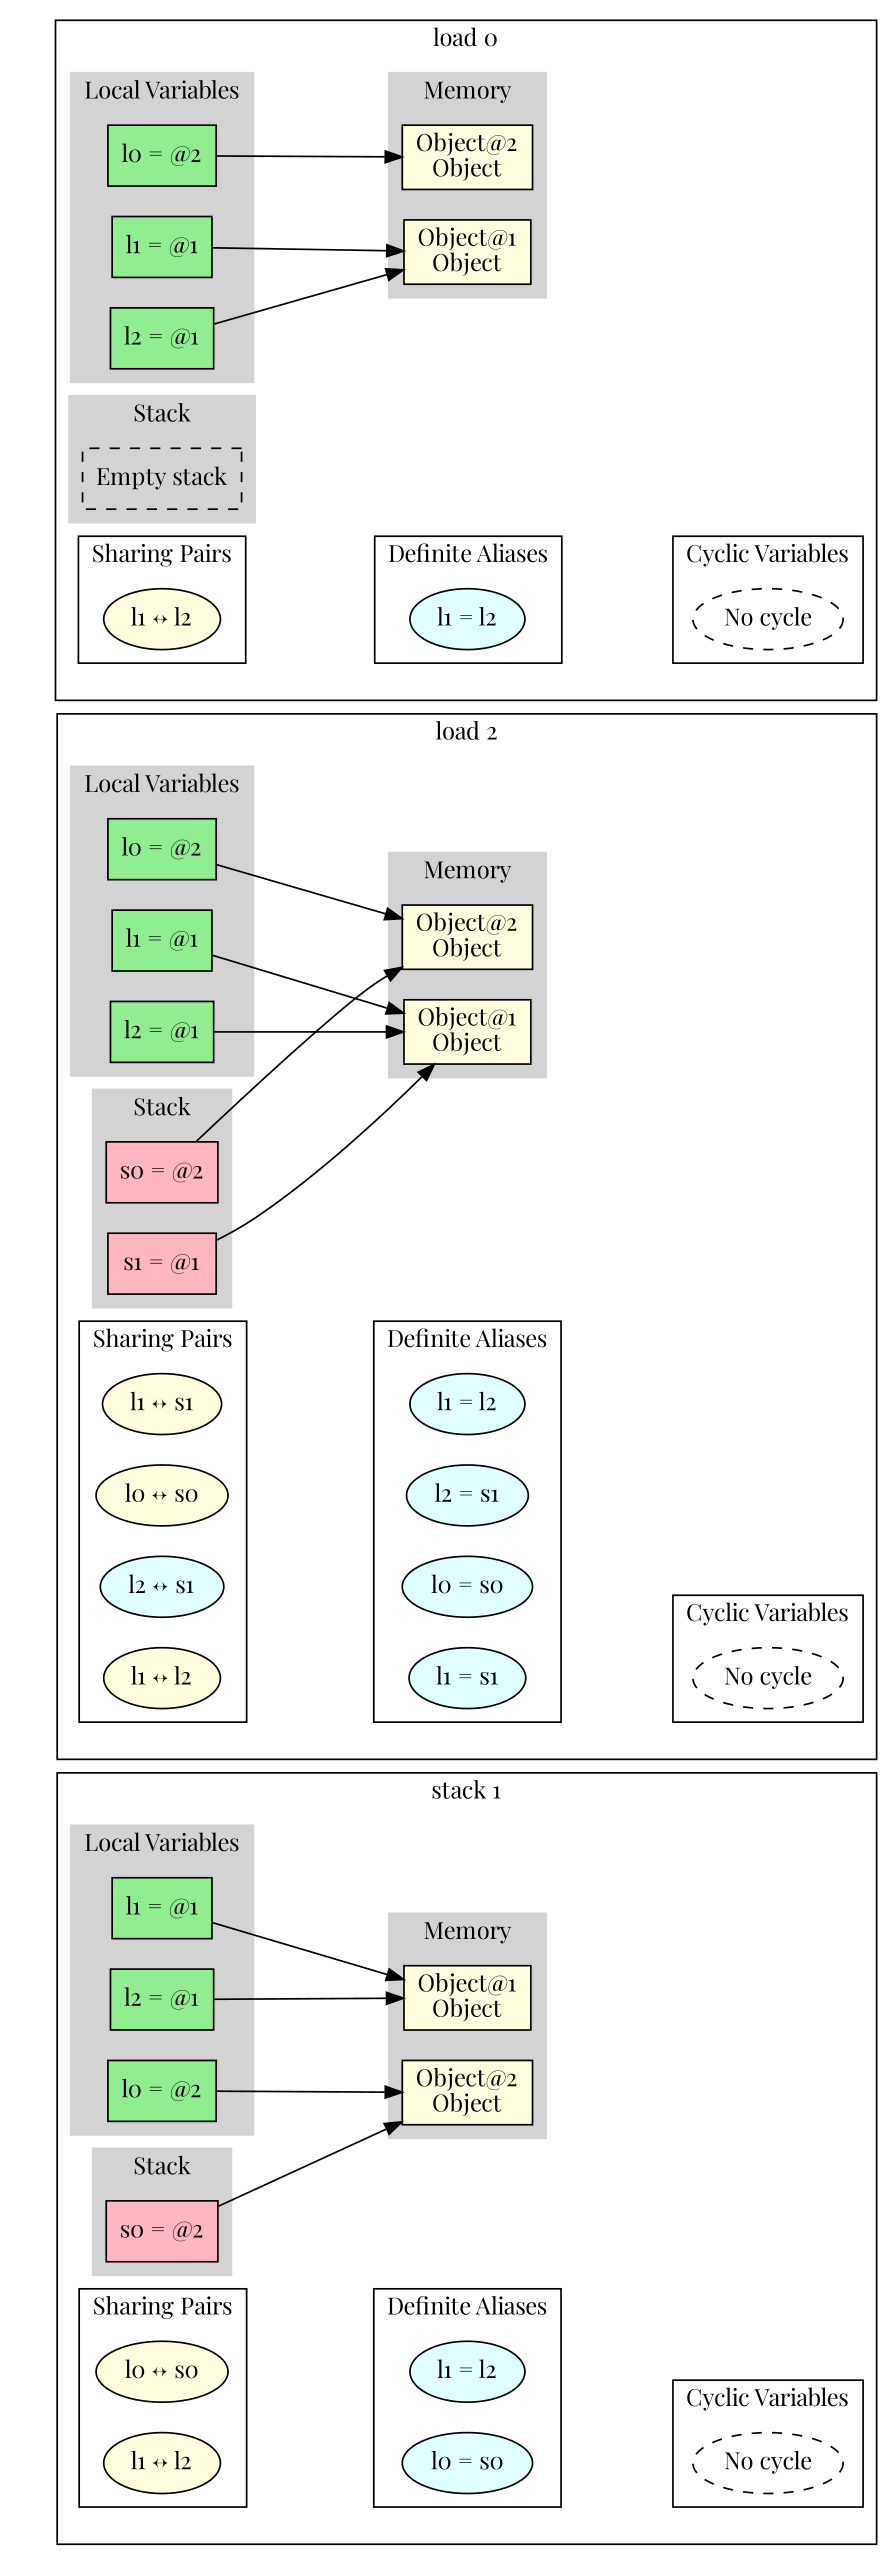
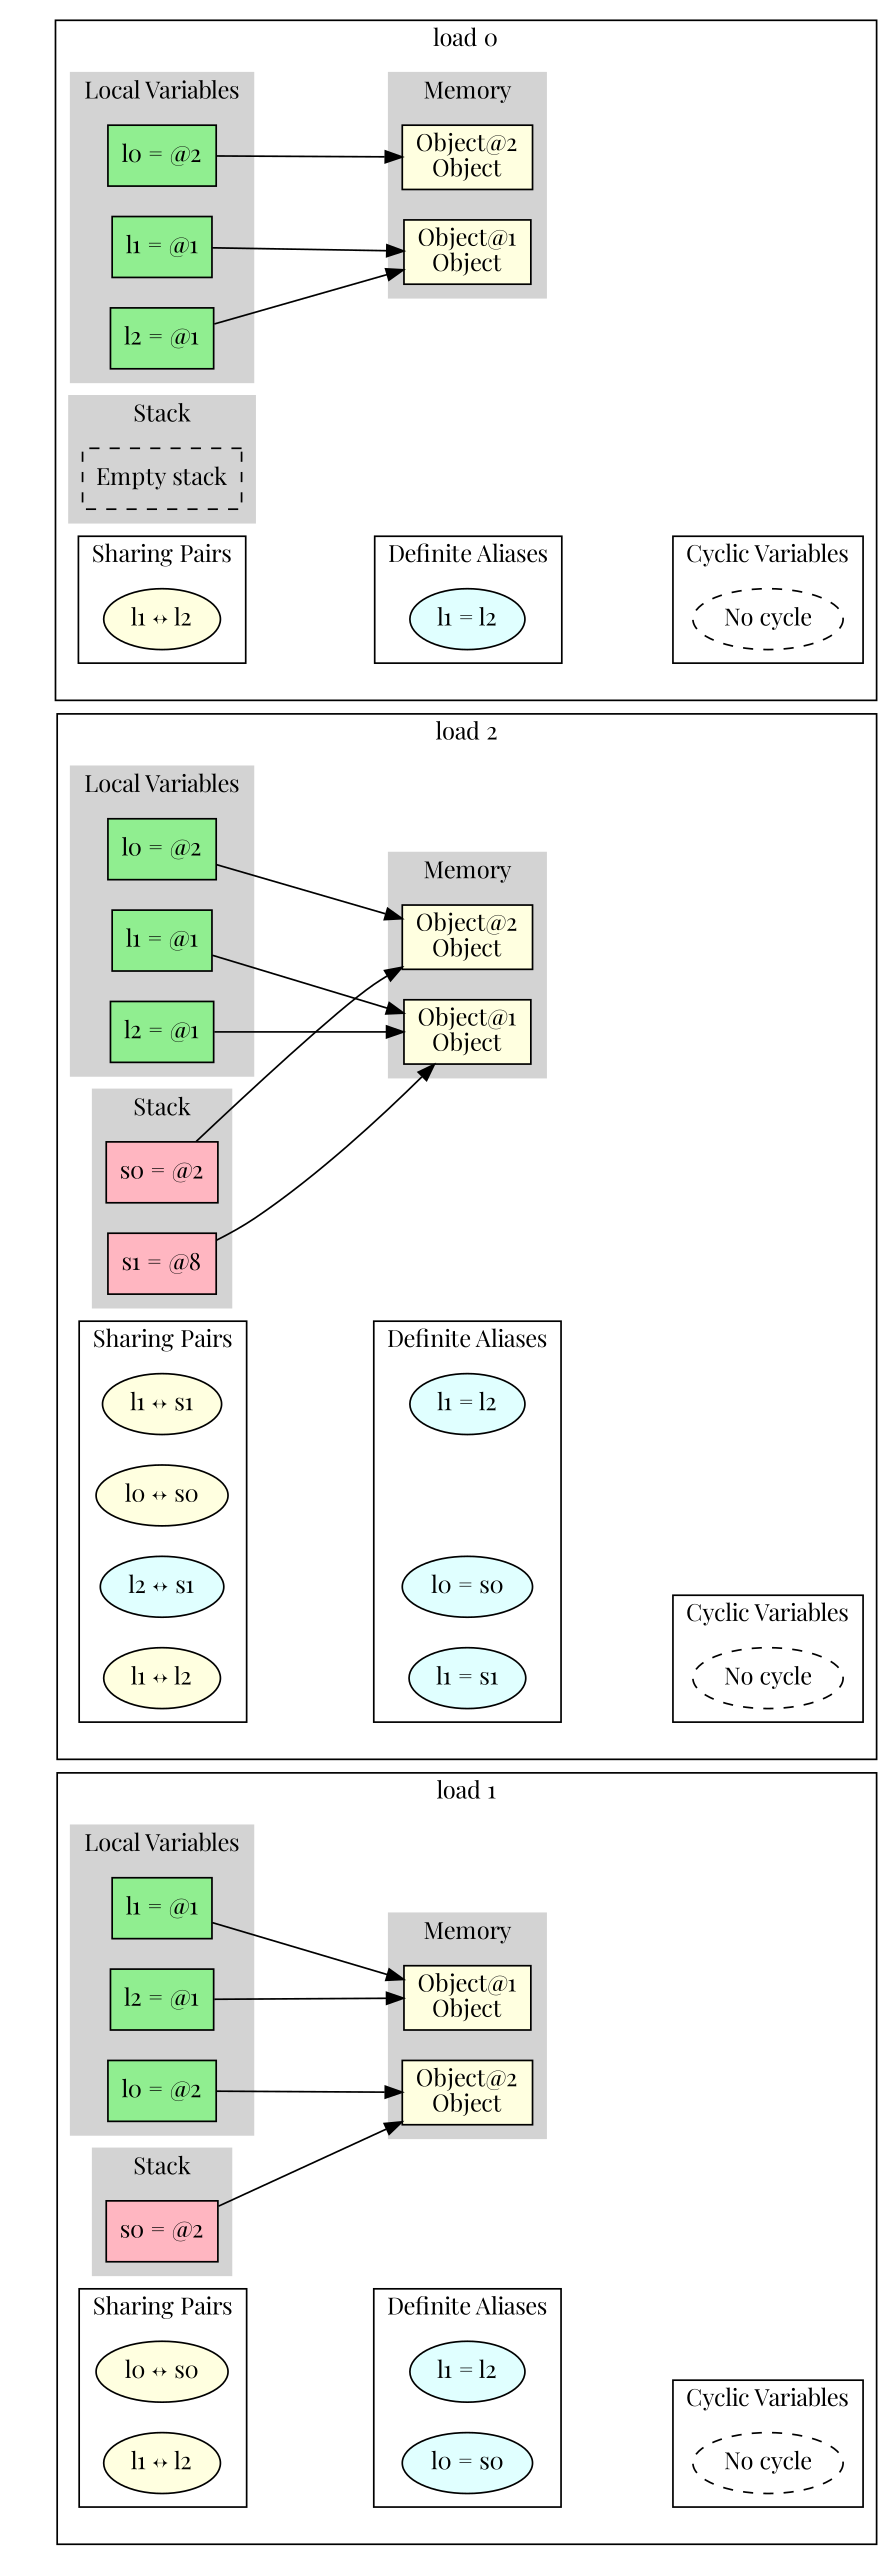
node "s1 = @1": label "s1 = @1" -> "s1 = @8"
node "l2 = s1": removed
cluster "stack 1": label "stack 1" -> "load 1"
